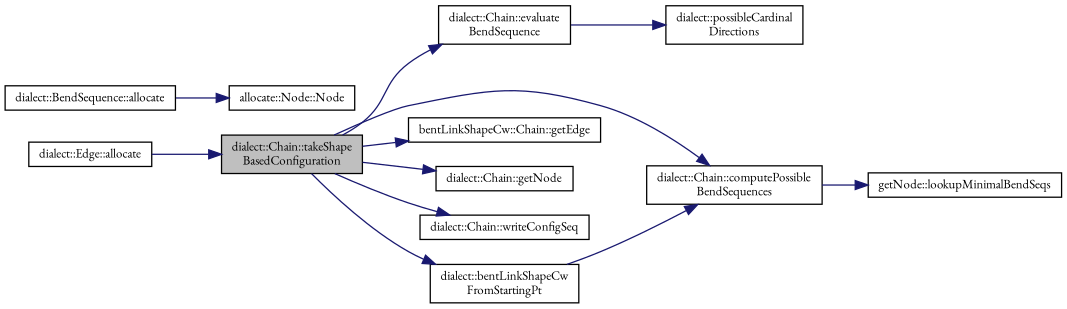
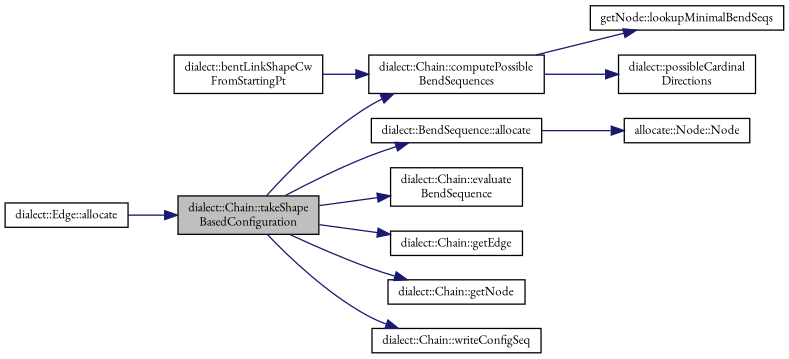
edge "dialect::Chain::evaluate BendSequence" -> "dialect::possibleCardinal Directions": now "dialect::Chain::computePossible BendSequences" -> "dialect::possibleCardinal Directions"
node "bentLinkShapeCw::Chain::getEdge": label "bentLinkShapeCw::Chain::getEdge" -> "dialect::Chain::getEdge"
edge "dialect::Chain::takeShape BasedConfiguration" -> "dialect::bentLinkShapeCw FromStartingPt": now "dialect::Chain::takeShape BasedConfiguration" -> "dialect::BendSequence::allocate"
